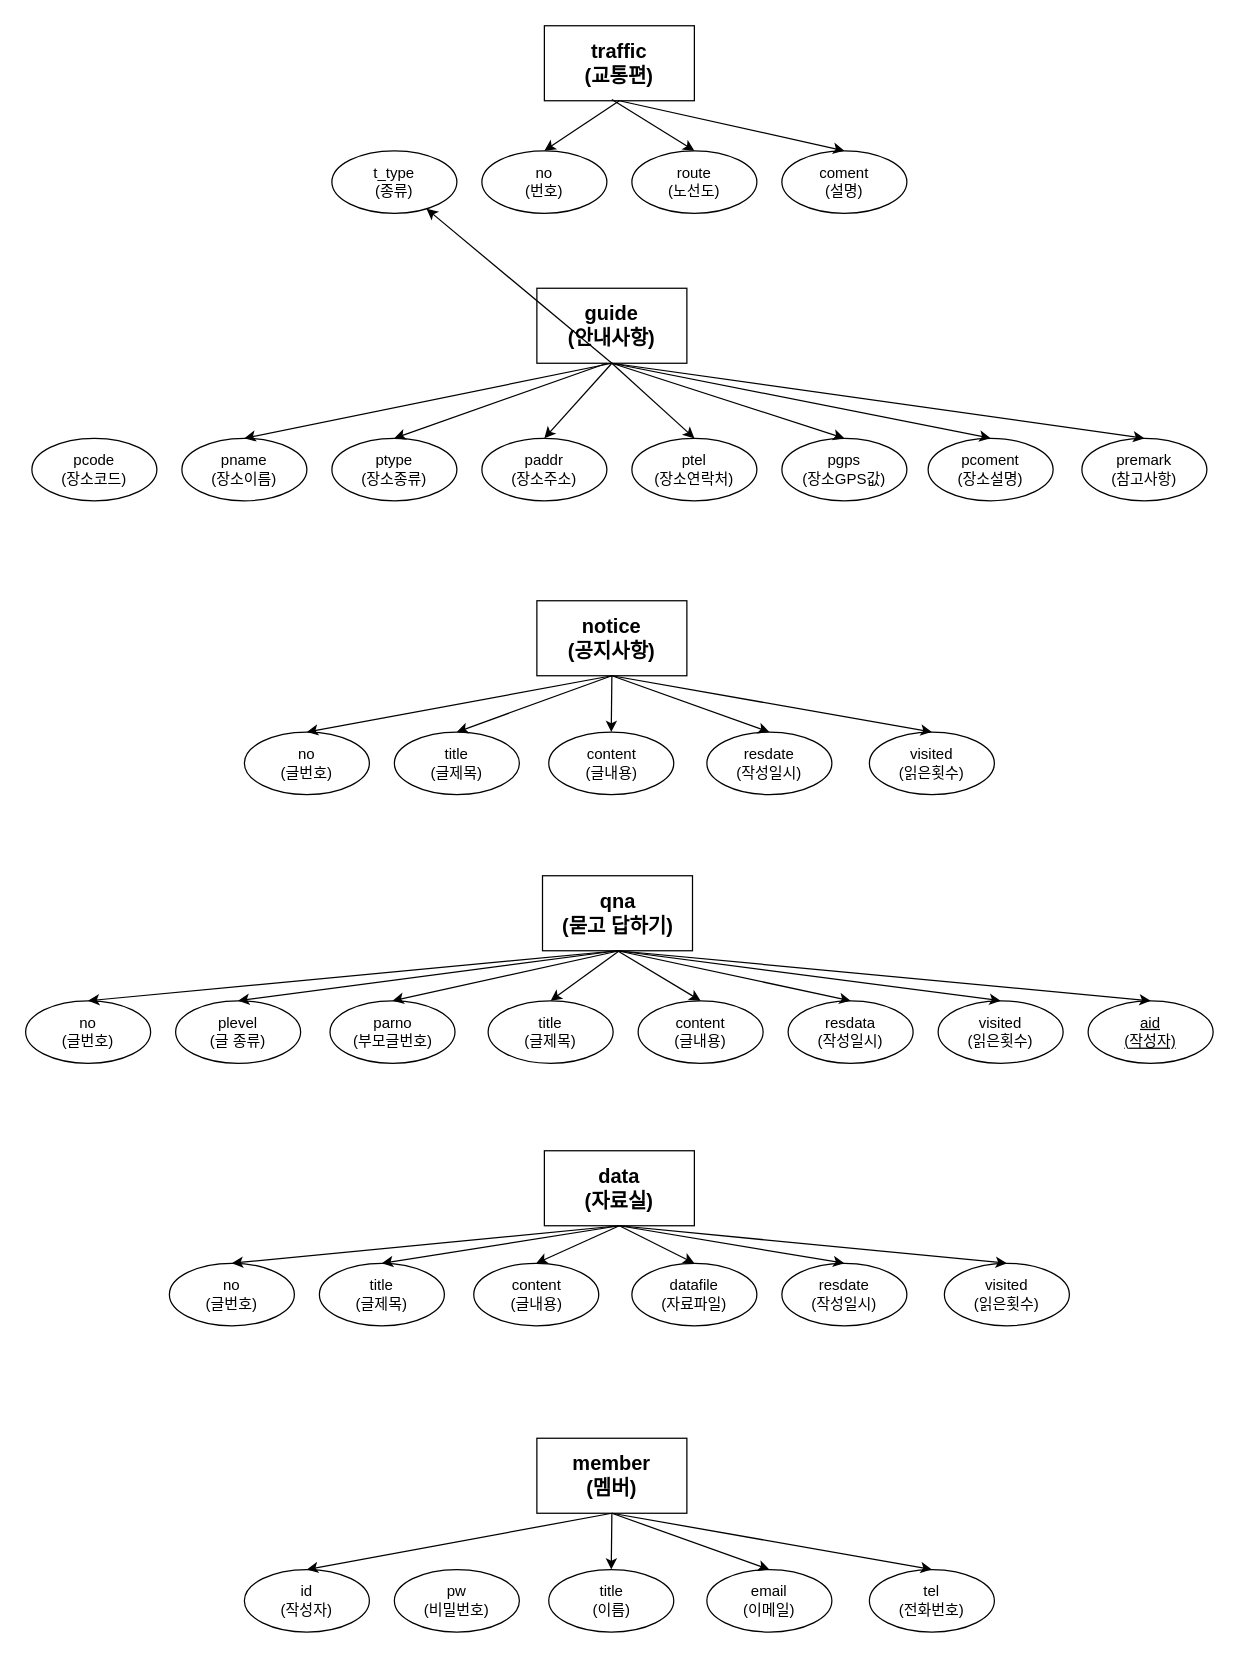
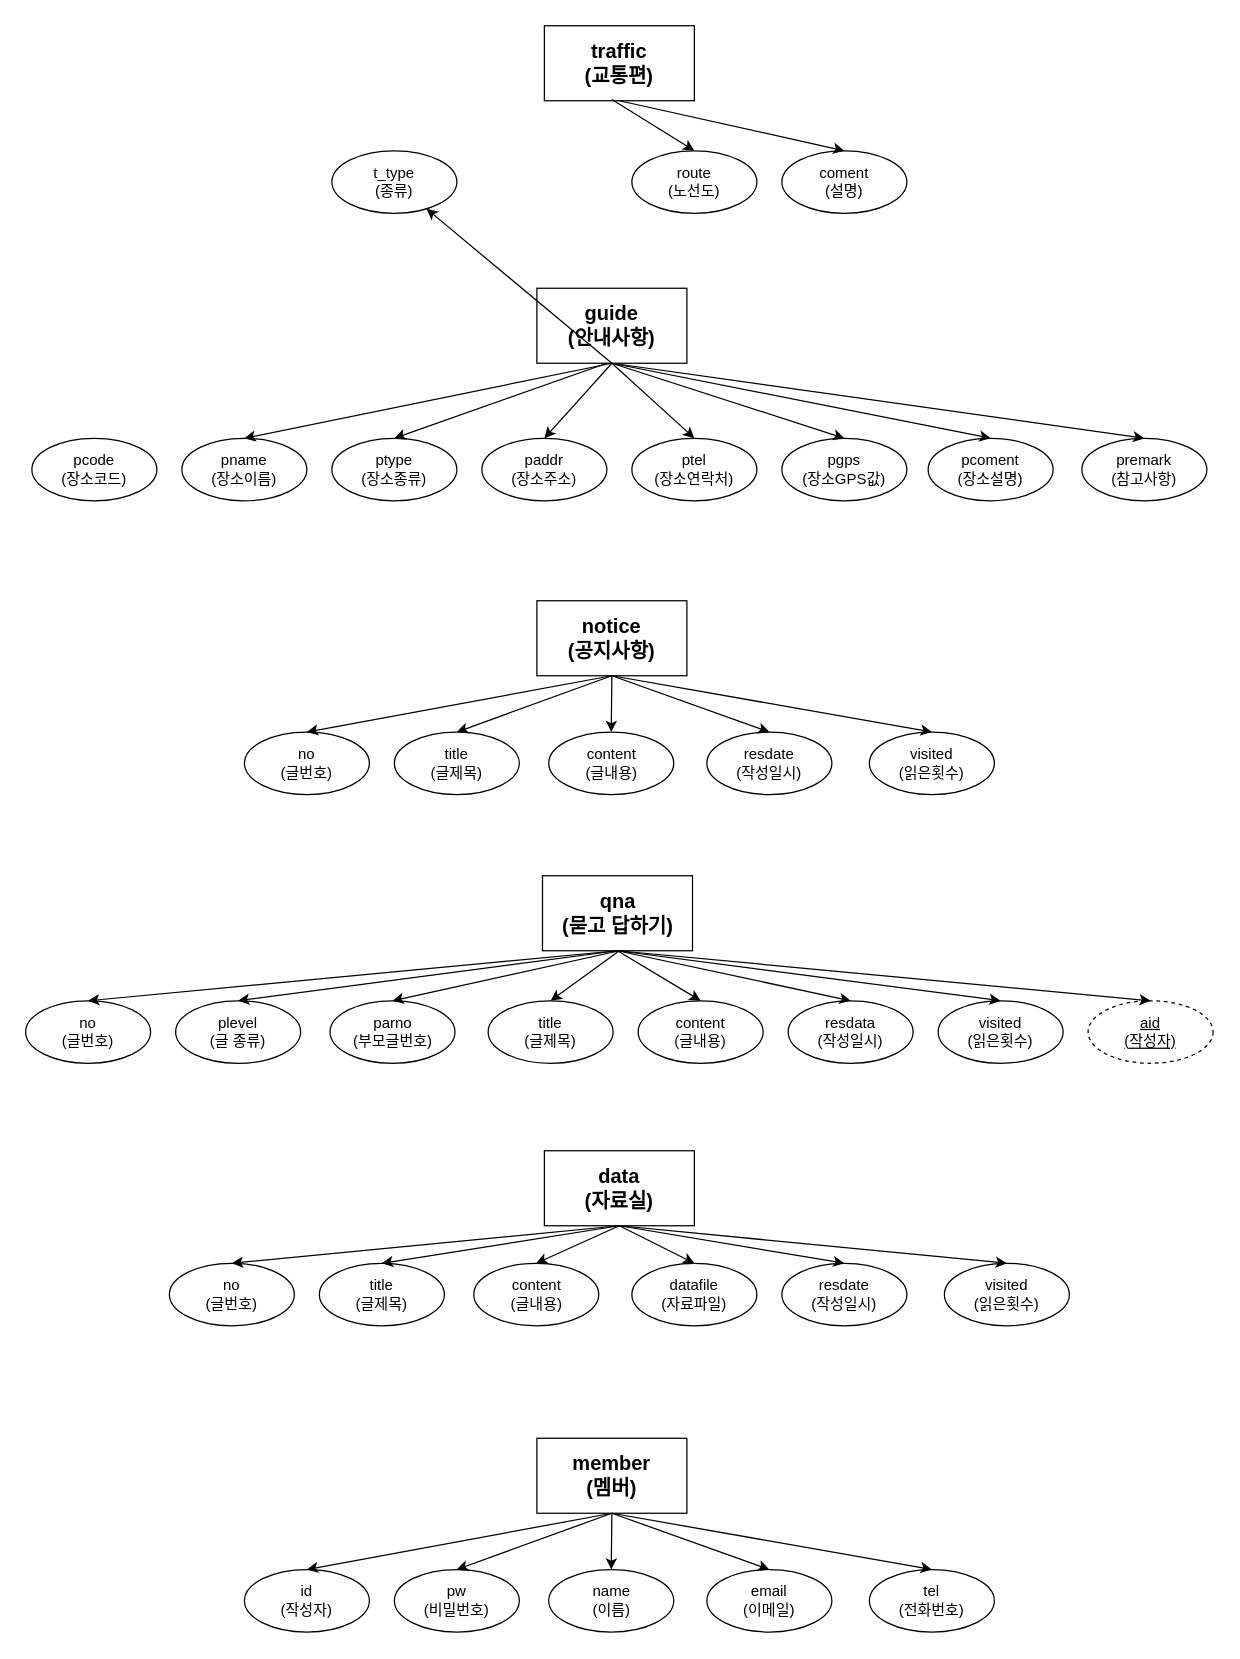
edge "traffic (교통편)" -> "no (번호)": removed
node "no (번호)": removed
node "aid (작성자)": style solid -> dashed
edge "member (멤버)" -> "pw (비밀번호)": added
node "title (이름)": label "title (이름)" -> "name (이름)"
